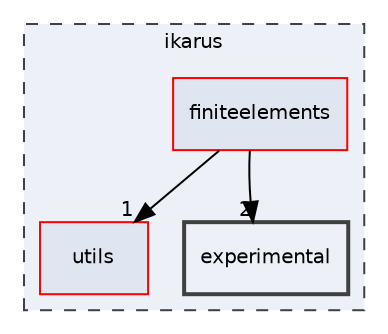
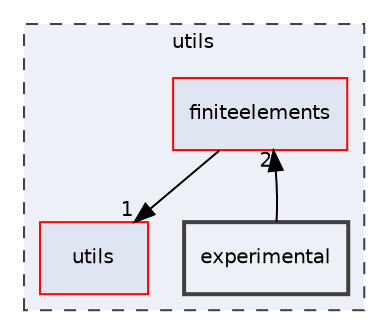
cluster "ikarus": label "ikarus" -> "utils"
edge "finiteelements" -> "experimental": reversed
